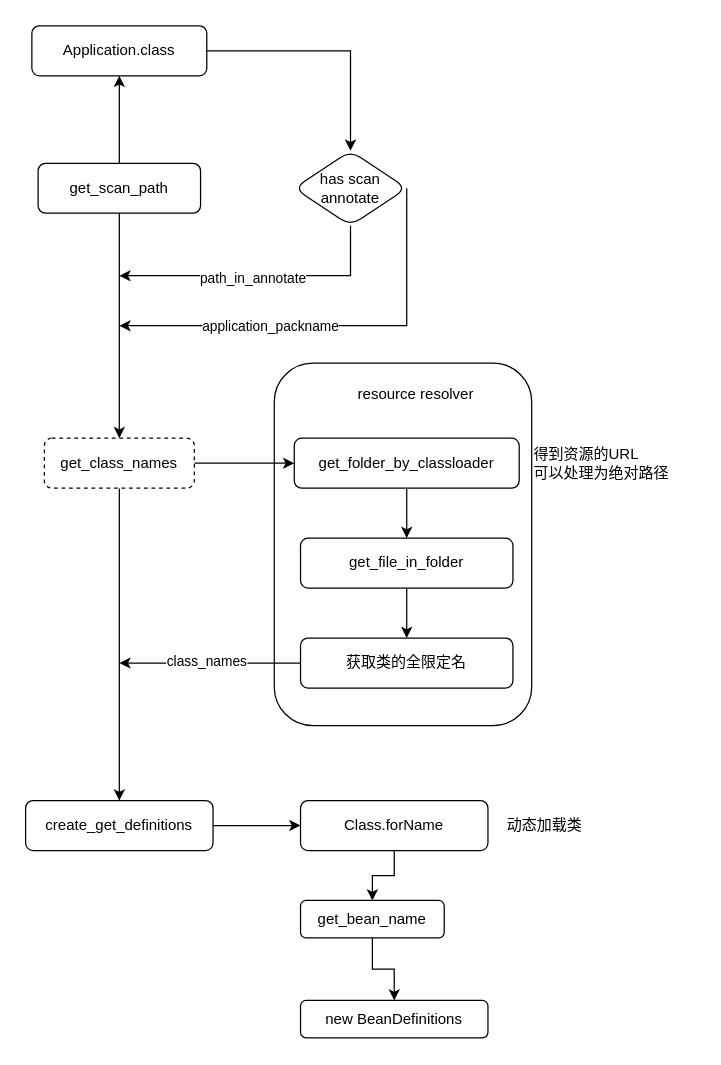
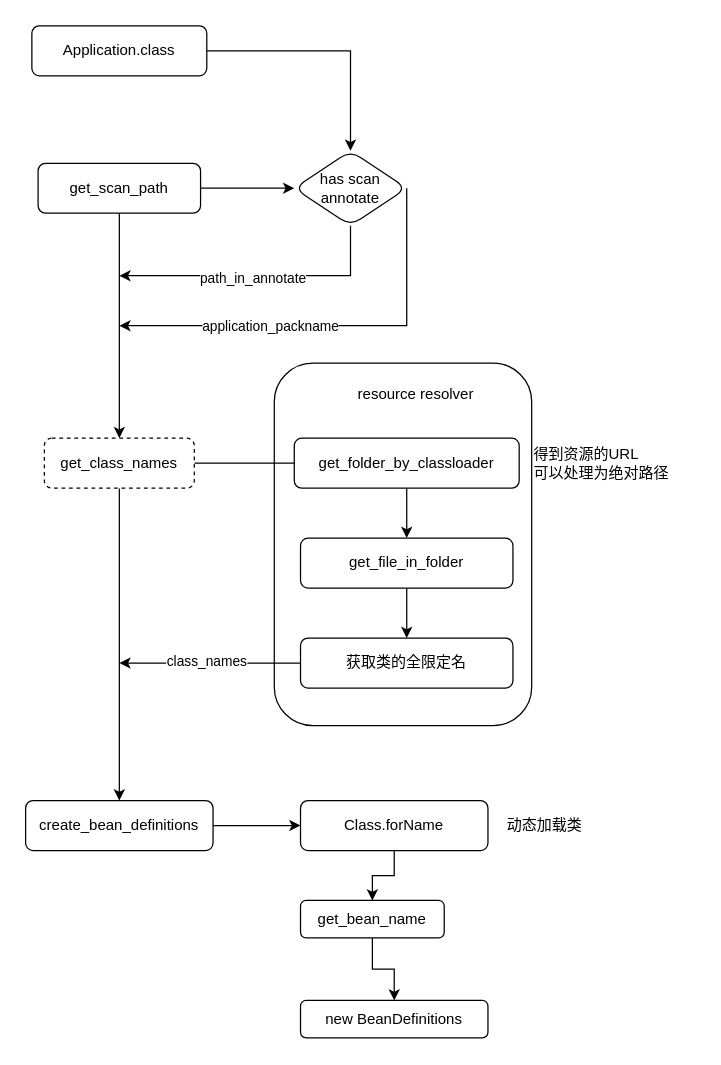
edge "get_scan_path" -> "Application.class": now "get_scan_path" -> "has scan annotate"
edge "get_class_names" -> "get_folder_by_classloader": arrowhead classic -> none
node "create_get_definitions": label "create_get_definitions" -> "create_bean_definitions"
